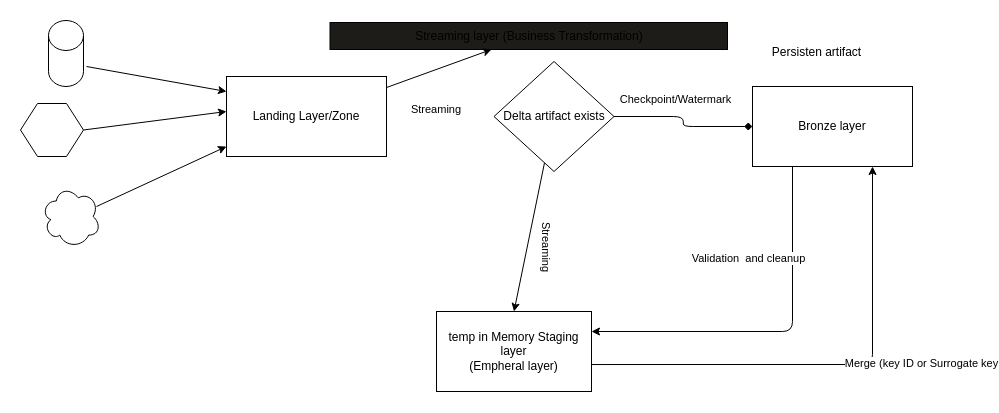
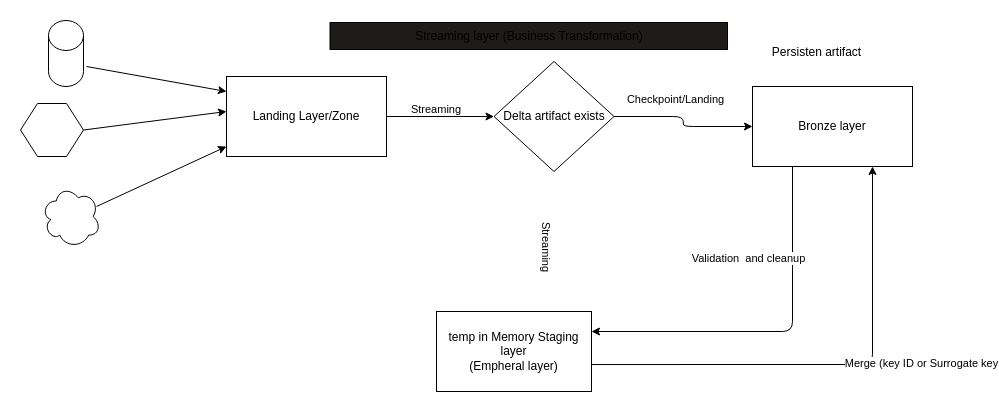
edge "Landing Layer/Zone" -> "Streaming layer (Business Transformation)": now "Landing Layer/Zone" -> "Delta artifact exists"
node "Checkpoint/Watermark": label "Checkpoint/Watermark" -> "Checkpoint/Landing"
edge "Delta artifact exists" -> "Bronze layer": arrowhead diamond -> classic
edge "Delta artifact exists" -> "temp in Memory Staging layer (Empheral layer)": removed
